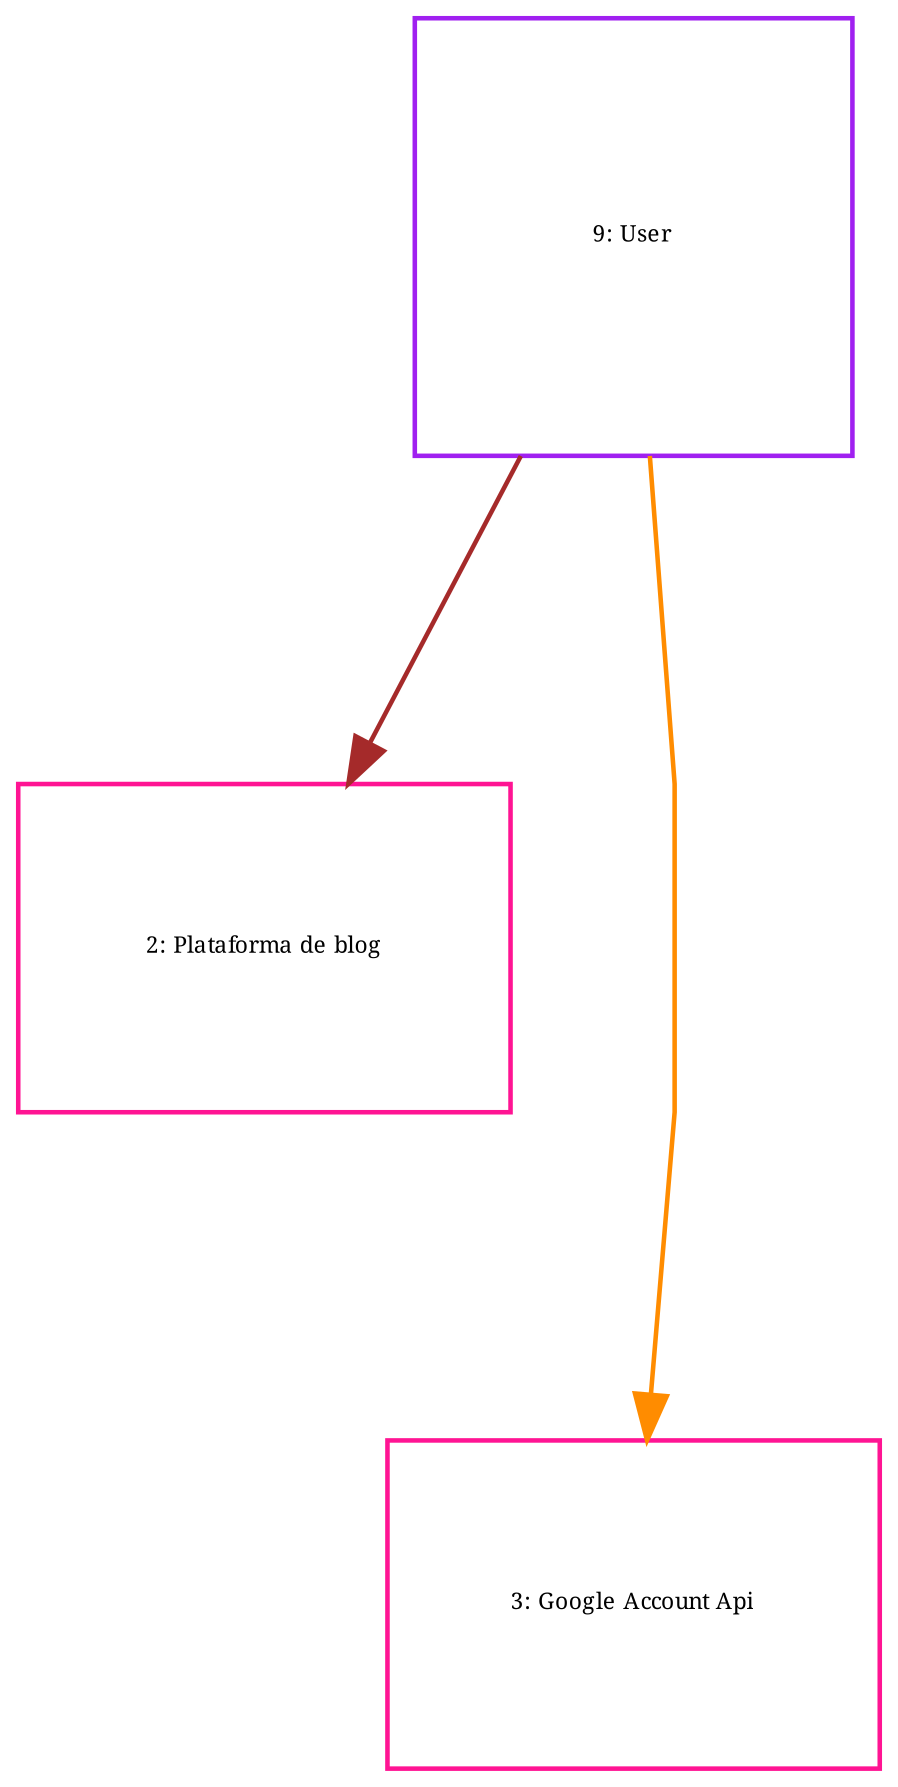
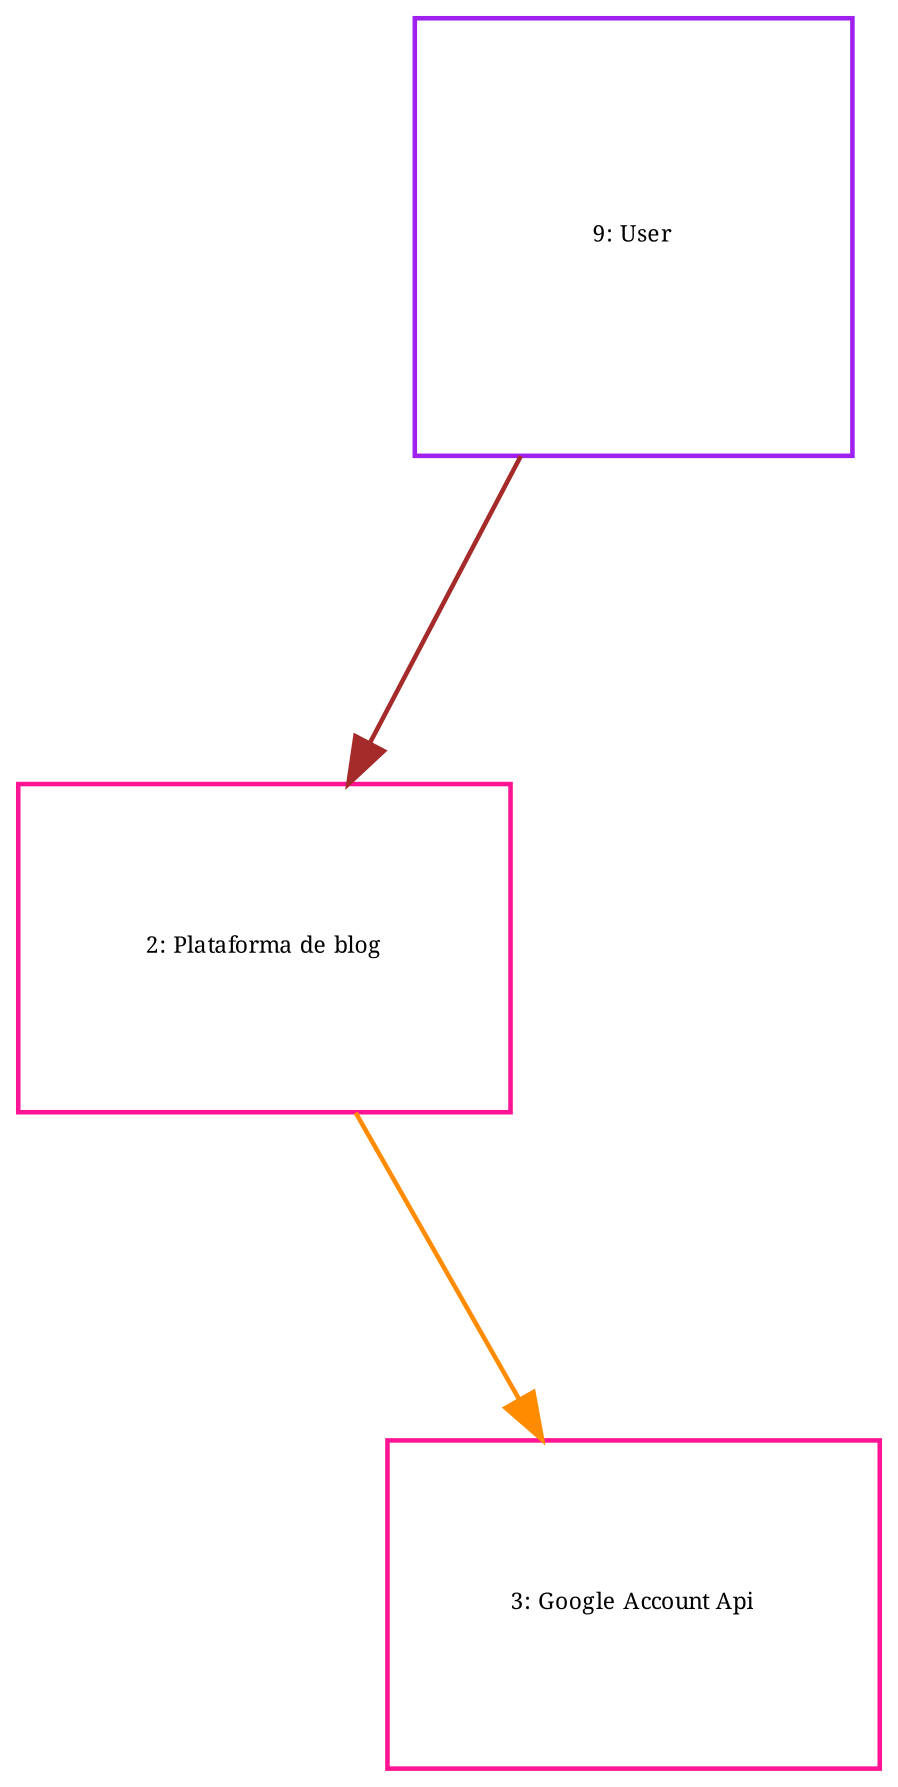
edge "9: User" -> "3: Google Account Api": now "2: Plataforma de blog" -> "3: Google Account Api"
